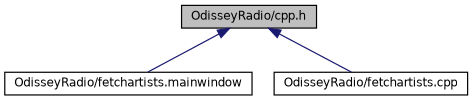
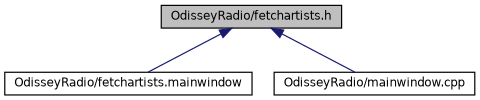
node "OdisseyRadio/cpp.h": label "OdisseyRadio/cpp.h" -> "OdisseyRadio/fetchartists.h"
node "OdisseyRadio/fetchartists.cpp": label "OdisseyRadio/fetchartists.cpp" -> "OdisseyRadio/mainwindow.cpp"
